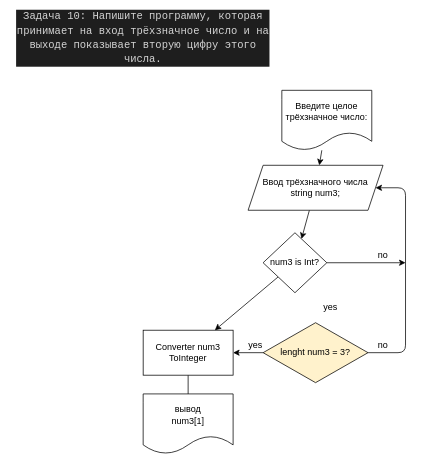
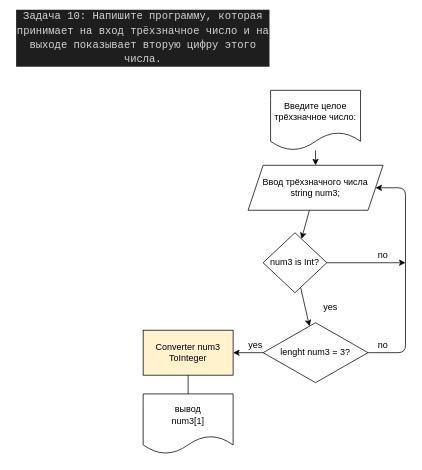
node "Введите целое трёхзначное число:": moved (327, 120) -> (315, 120)
edge "num3 is Int?" -> "Converter num3 ToInteger": now "num3 is Int?" -> "lenght num3 = 3?"
node "Converter num3 ToInteger": fillcolor #ffffff -> #fff2cc
node "lenght num3 = 3?": fillcolor #fff2cc -> #ffffff
